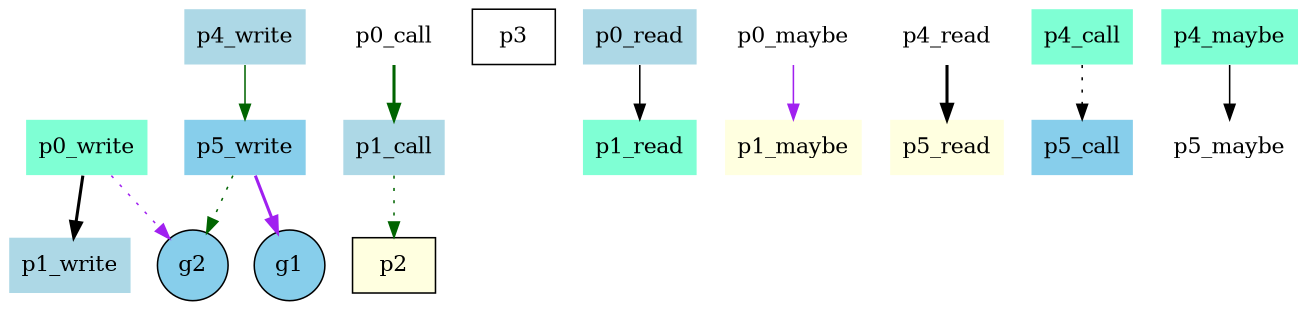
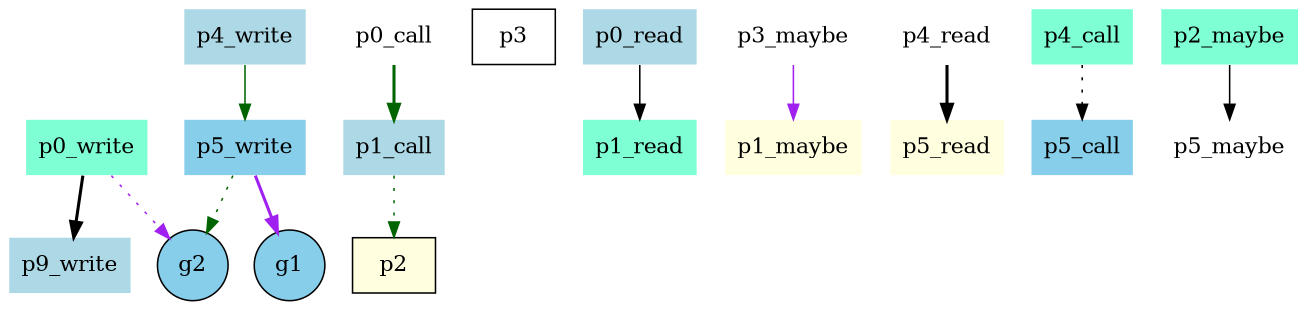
node "p0_maybe": label "p0_maybe" -> "p3_maybe"
node "p4_maybe": label "p4_maybe" -> "p2_maybe"
node "p1_write": label "p1_write" -> "p9_write"
